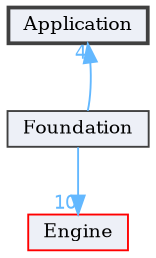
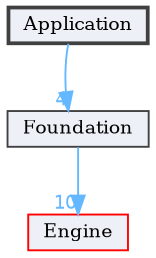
edge "Foundation" -> "Application": reversed
